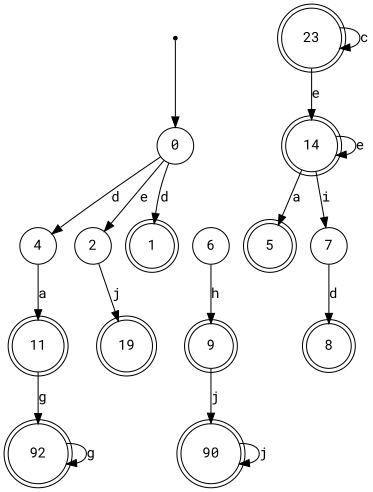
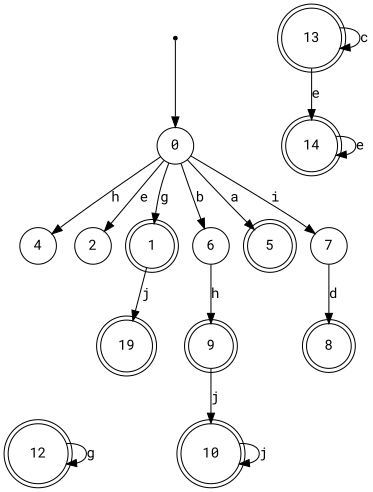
node "23": label "23" -> "13"
edge "0" -> "6": added, label "b"
edge "14" -> "5": now "0" -> "5"
edge "14" -> "7": now "0" -> "7"
edge "0" -> "4": label "d" -> "h"
edge "0" -> "1": label "d" -> "g"
edge "2" -> "19": now "1" -> "19"
node "11": removed
node "92": label "92" -> "12"
node "90": label "90" -> "10"
